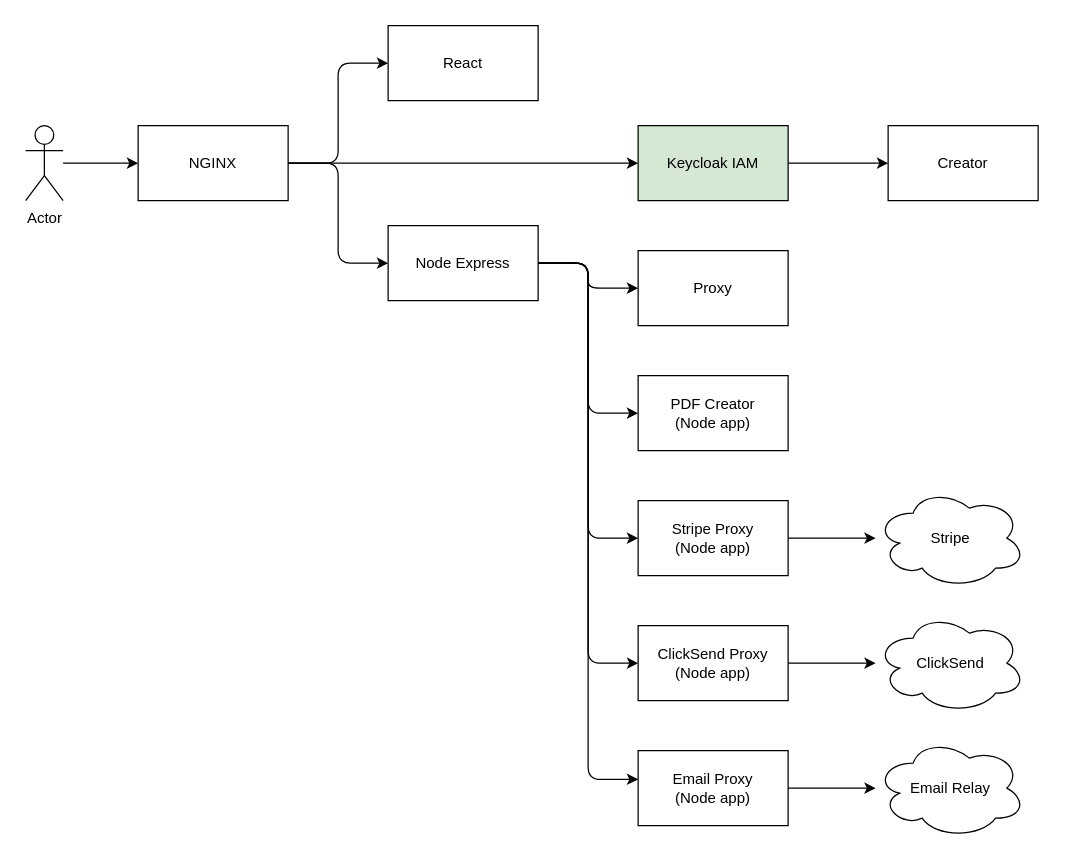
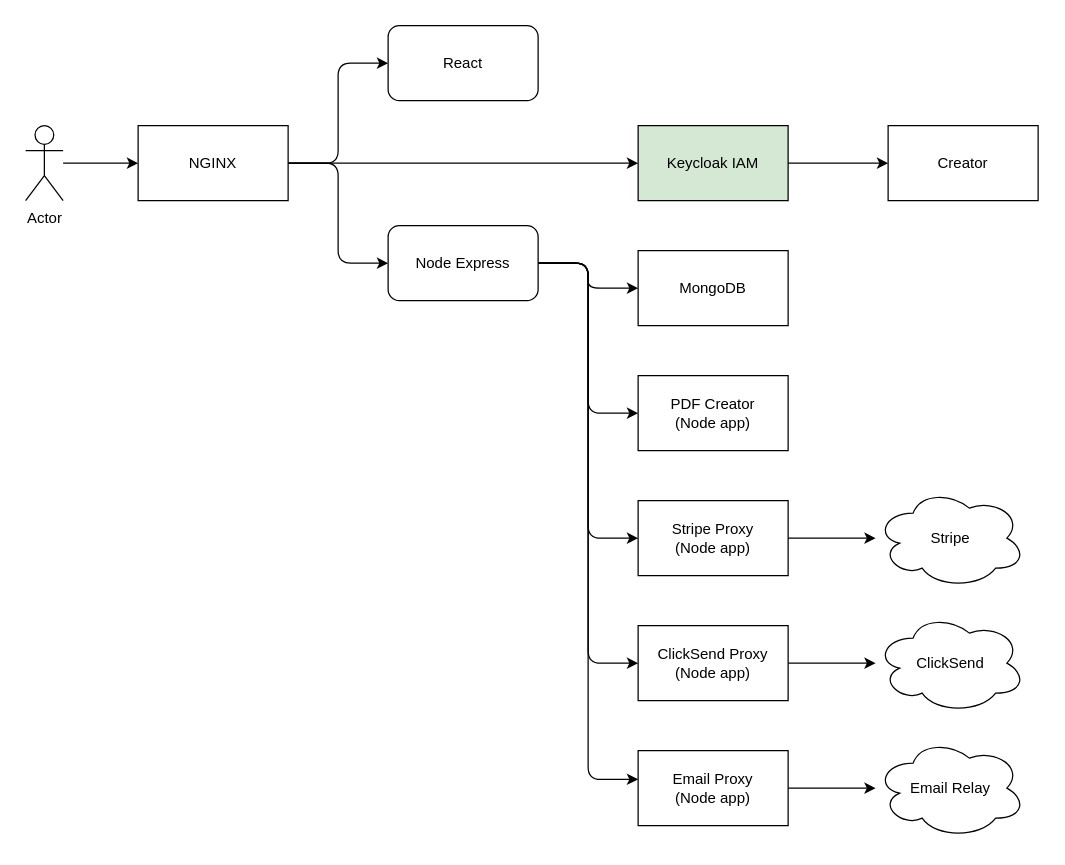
node "React": shape rectangle -> rounded rectangle
node "Node Express": shape rectangle -> rounded rectangle
node "Proxy": label "Proxy" -> "MongoDB"
